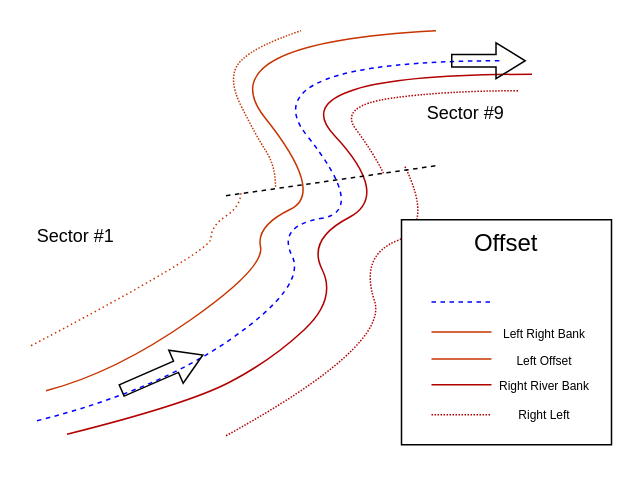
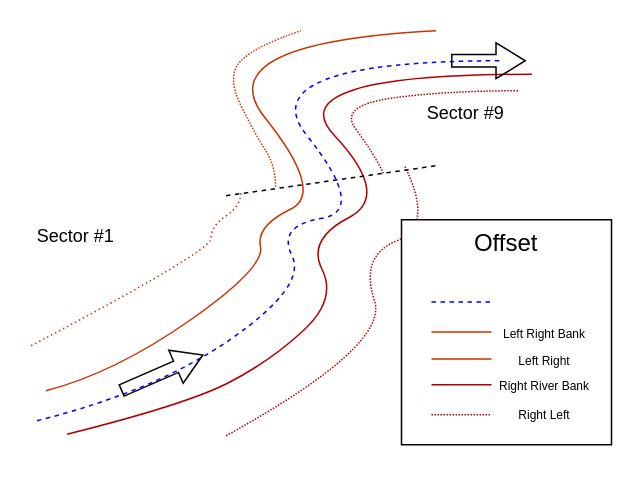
node "Left Offset": label "Left Offset" -> "Left Right"
